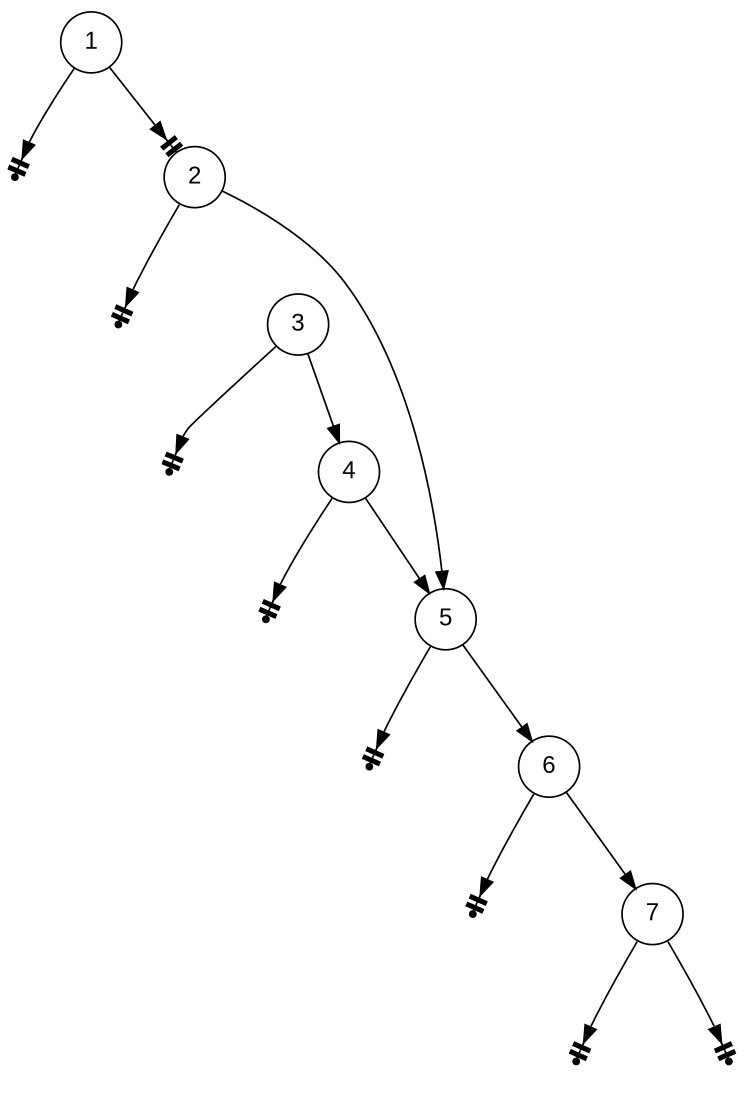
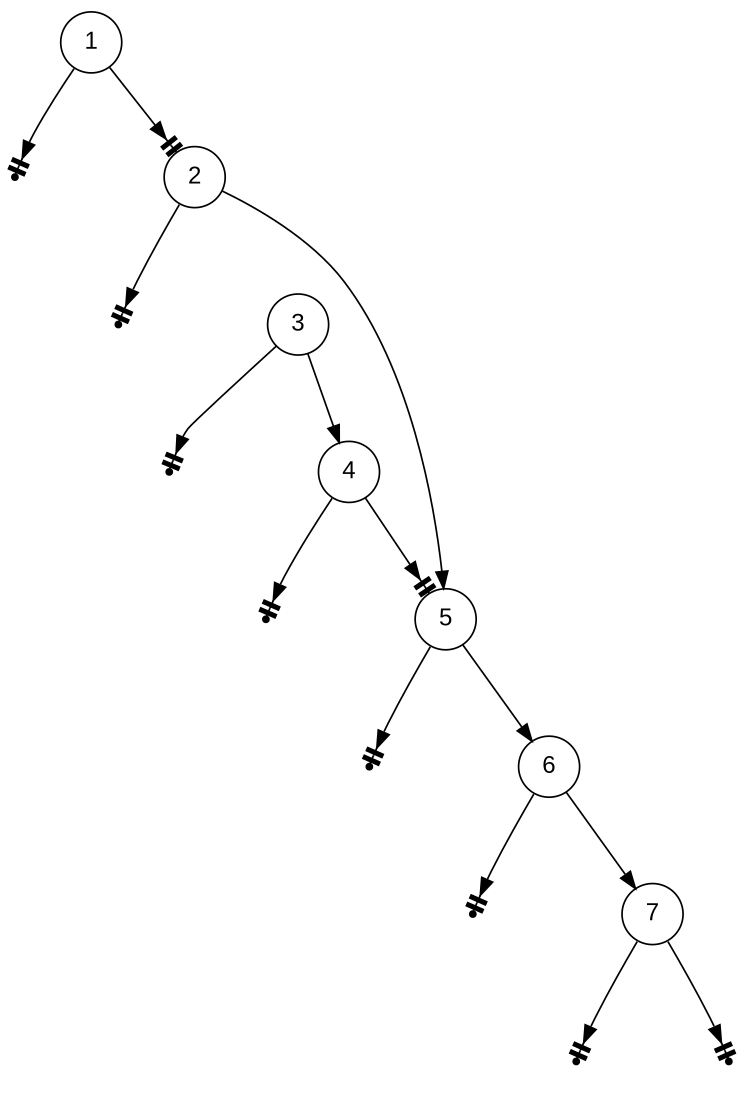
edge "4" -> "5": arrowhead normal -> teeteenormal
